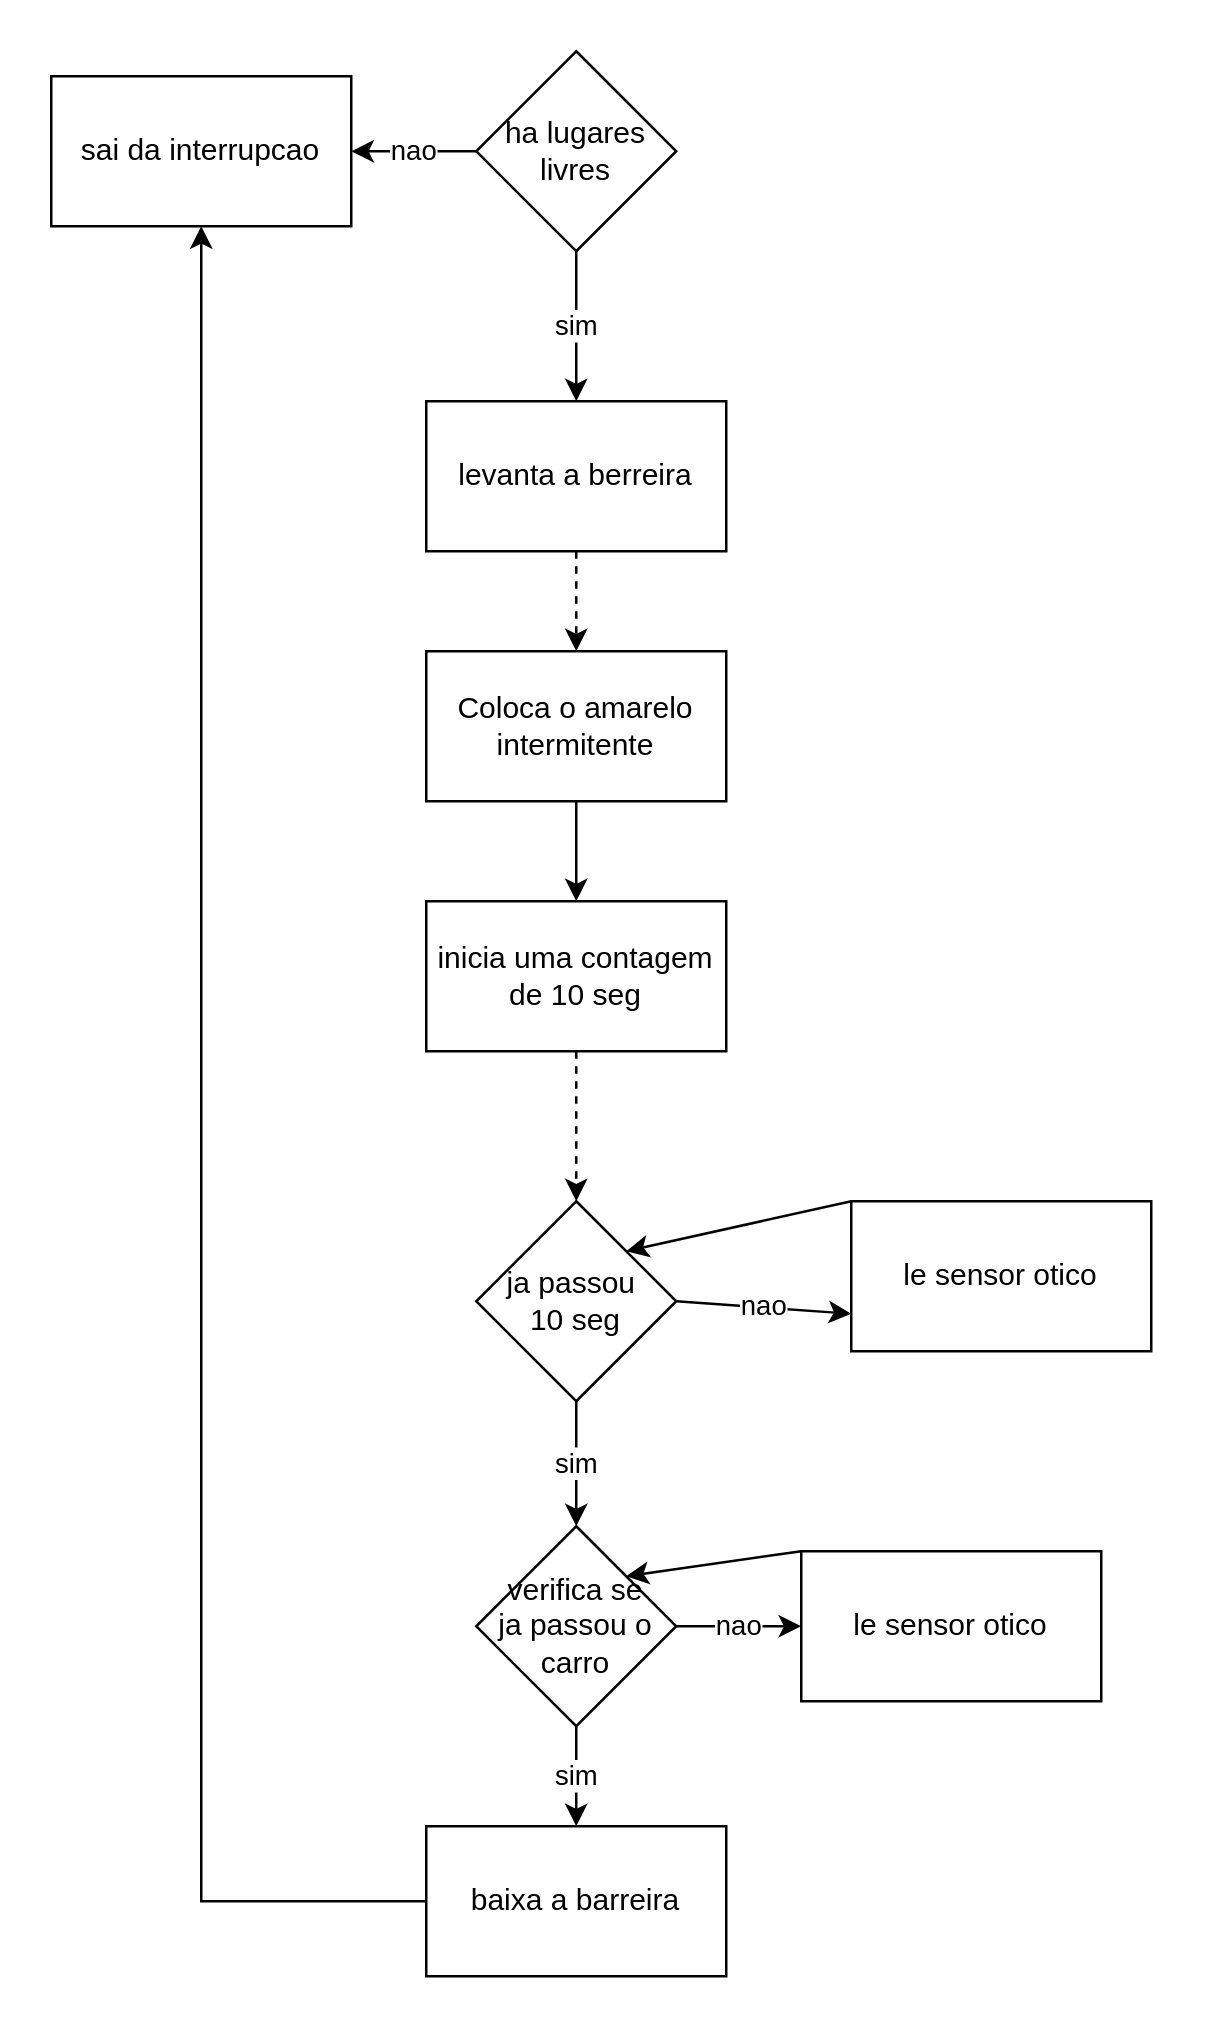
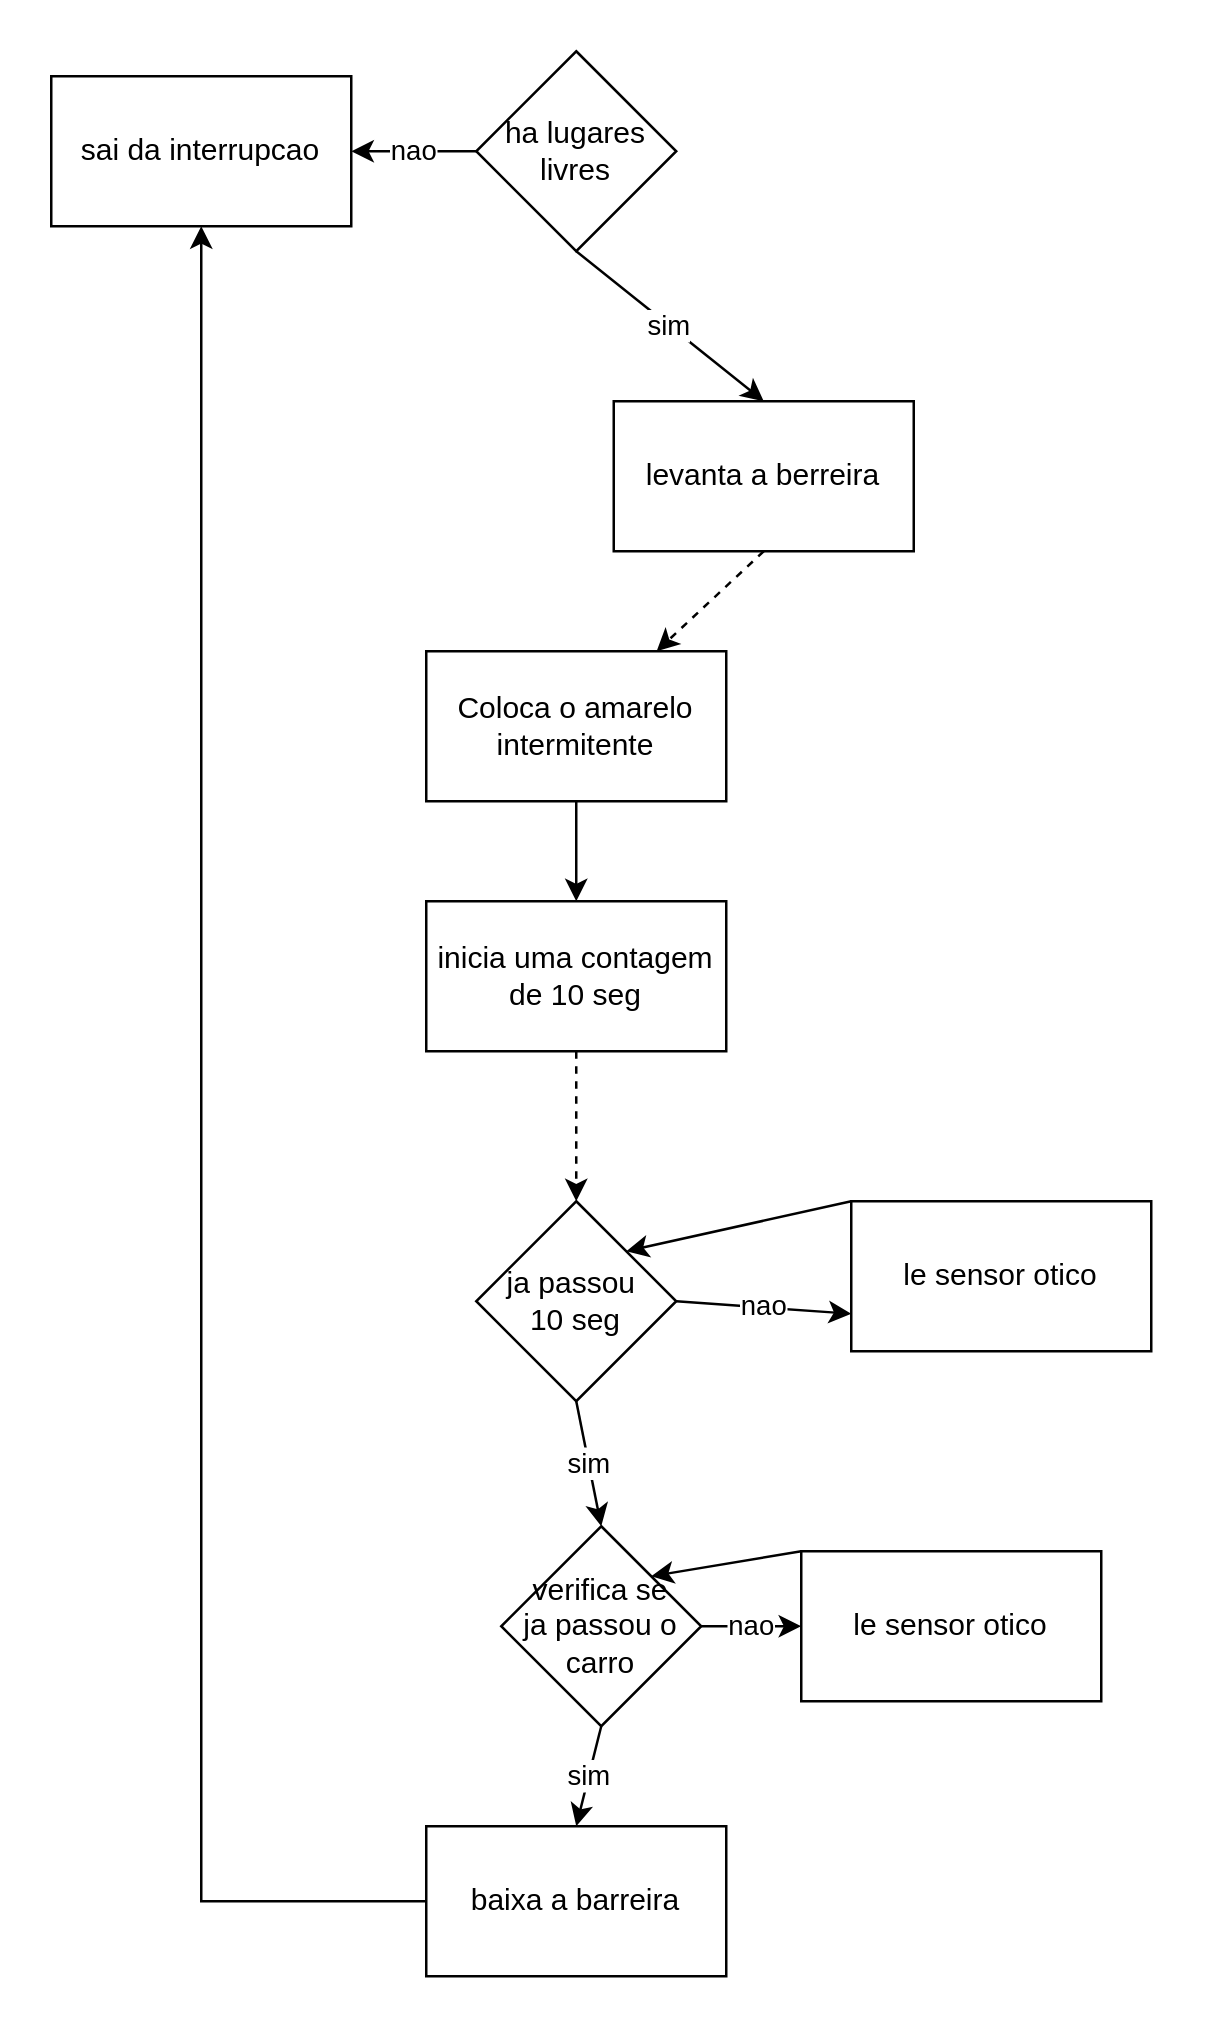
node "levanta a berreira": moved (576, 476) -> (764, 476)
node "verifica se ja passou o carro": moved (576, 1626) -> (601, 1626)
